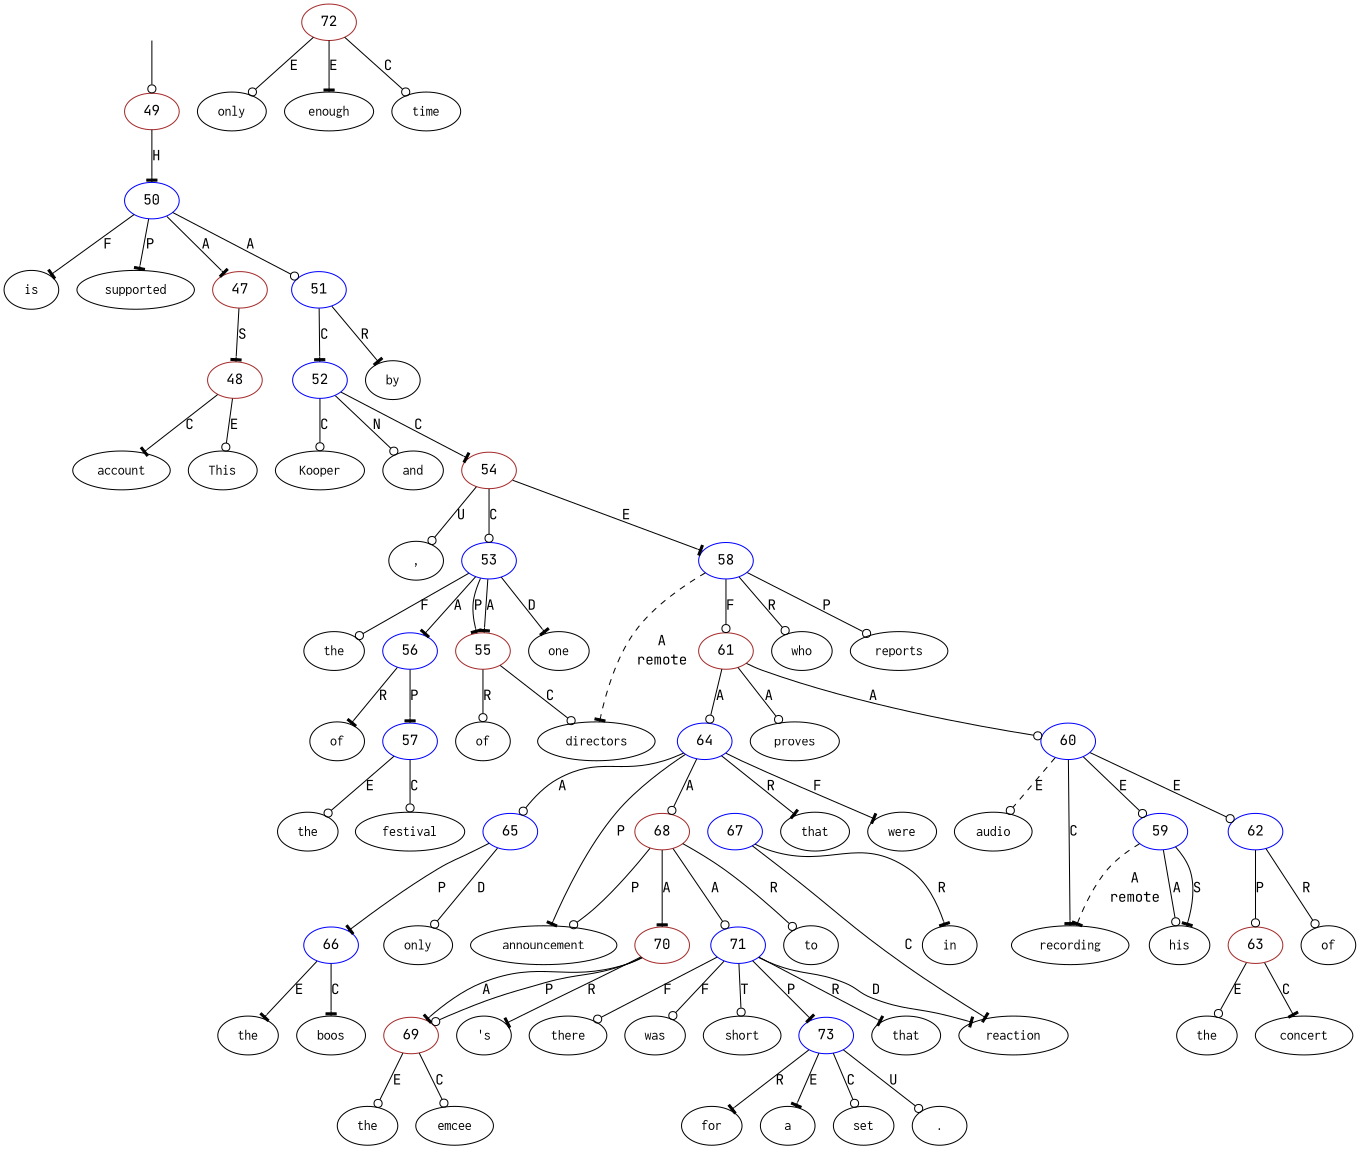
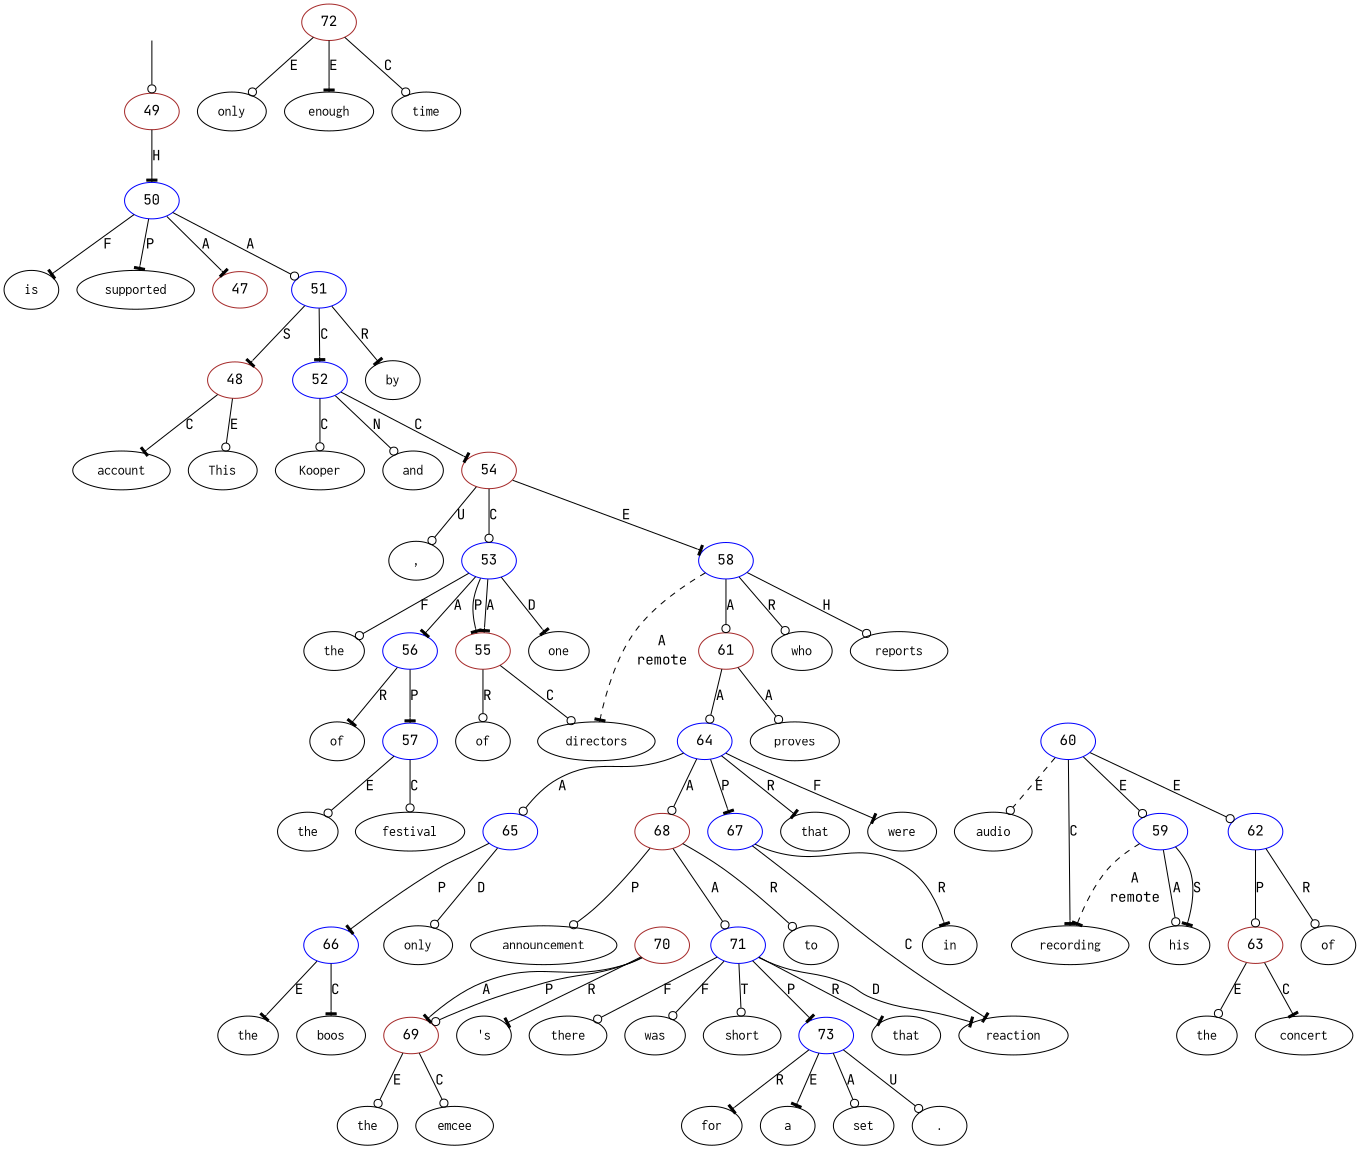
edge "47" -> "48": now "51" -> "48"
edge "58" -> "61": label "F" -> "A"
edge "58" -> "reports": label "P" -> "H"
edge "61" -> "60": removed, label "A"
edge "64" -> "announcement": now "64" -> "67"
edge "68" -> "70": removed, label "A"
edge "73" -> "set": label "C" -> "A"
